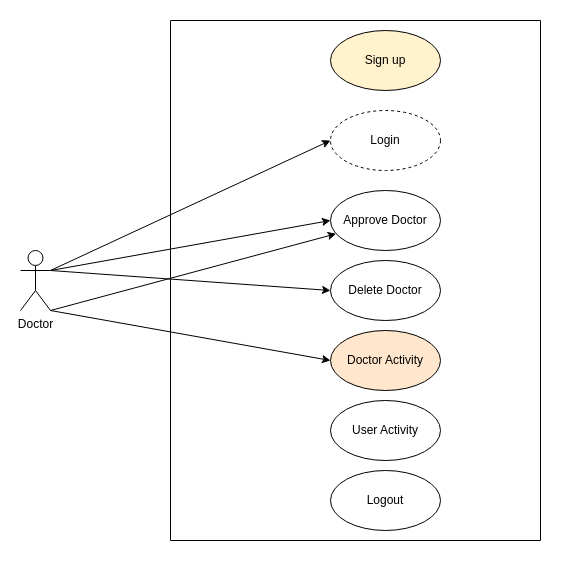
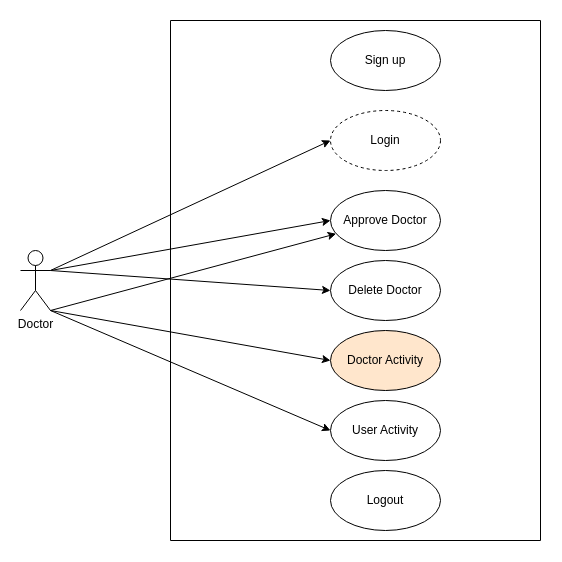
node "Sign up": fillcolor #fff2cc -> #ffffff
edge "Doctor" -> "User Activity": added
